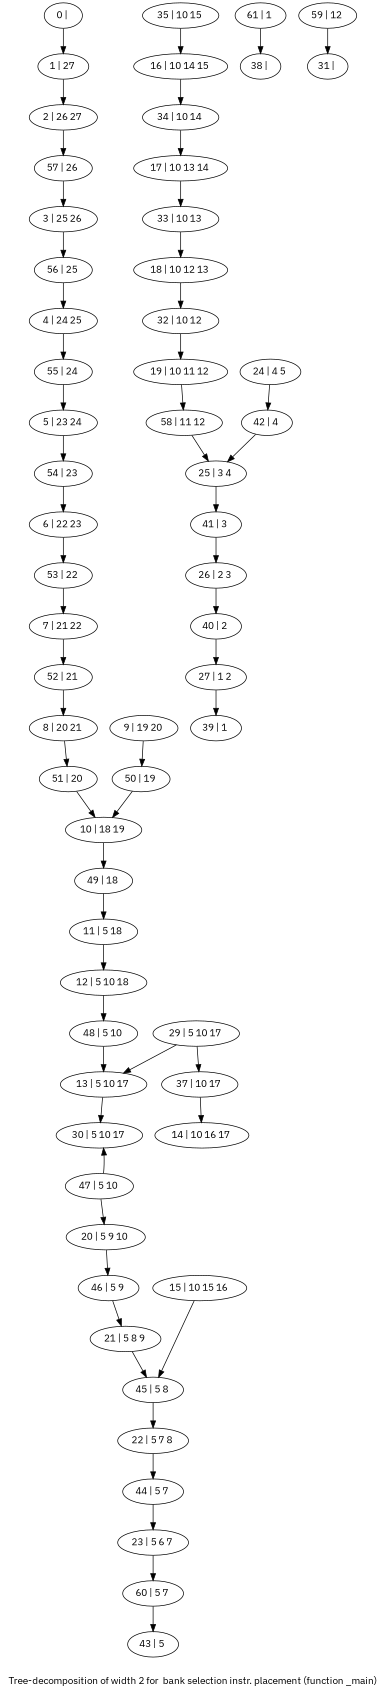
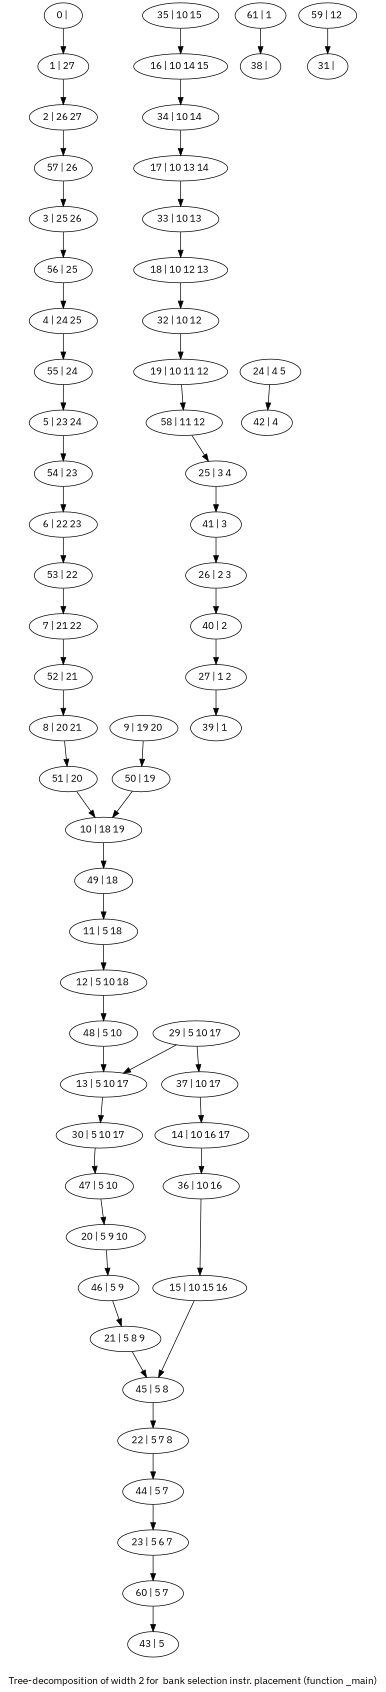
edge "42 | 4" -> "25 | 3 4": removed
edge "47 | 5 10" -> "30 | 5 10 17": reversed
node "36 | 10 16": added
